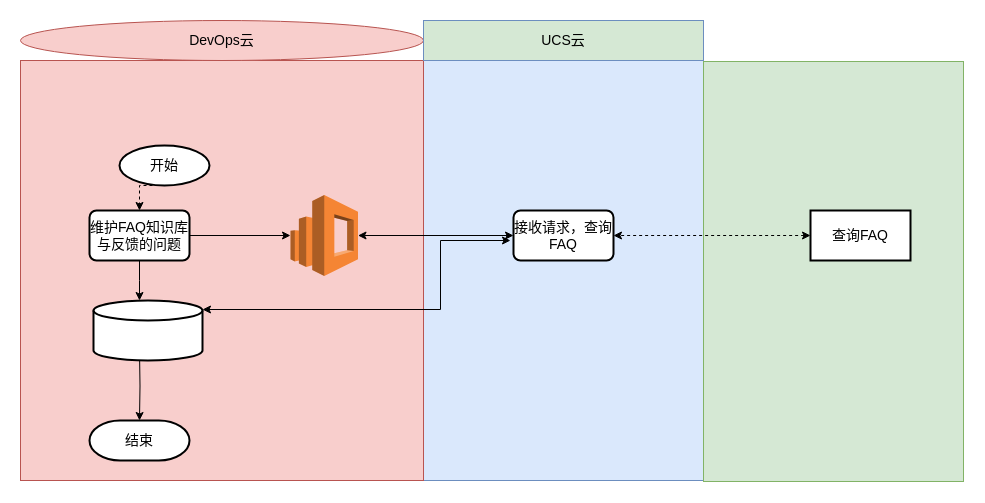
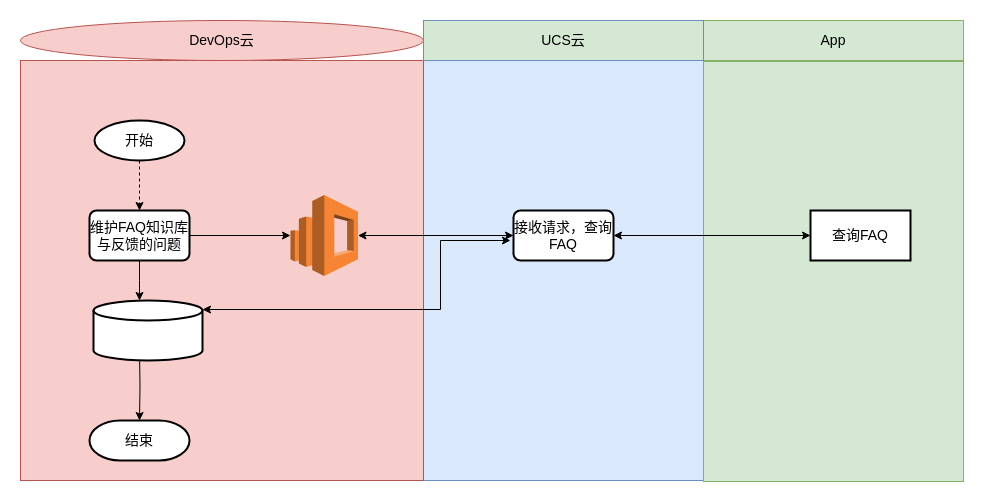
node "App": added
node "开始": moved (165, 166) -> (140, 141)
edge "接收请求，查询FAQ" -- "查询FAQ": style dashed -> solid
